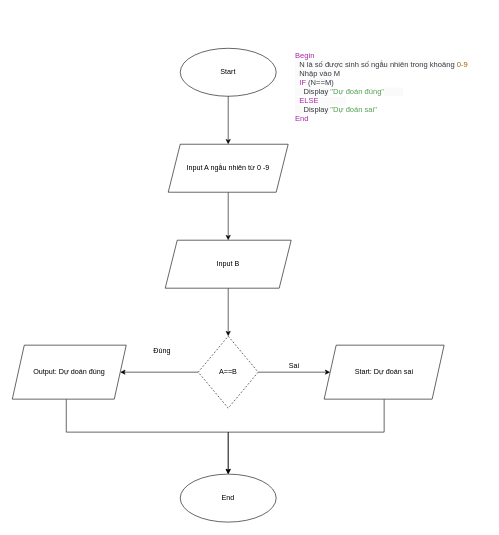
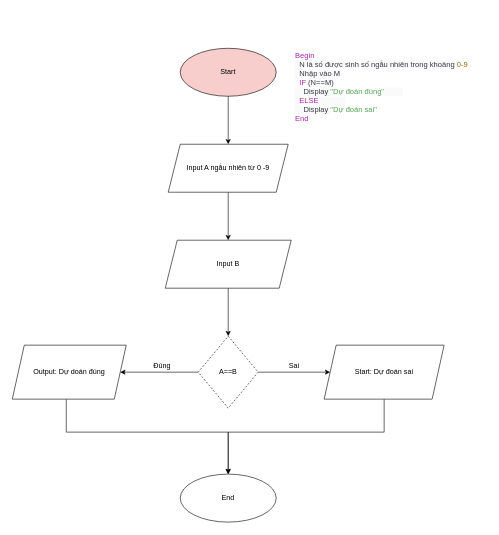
node "Start": fillcolor #ffffff -> #f8cecc
node "Đúng": moved (162, 351) -> (162, 366)
